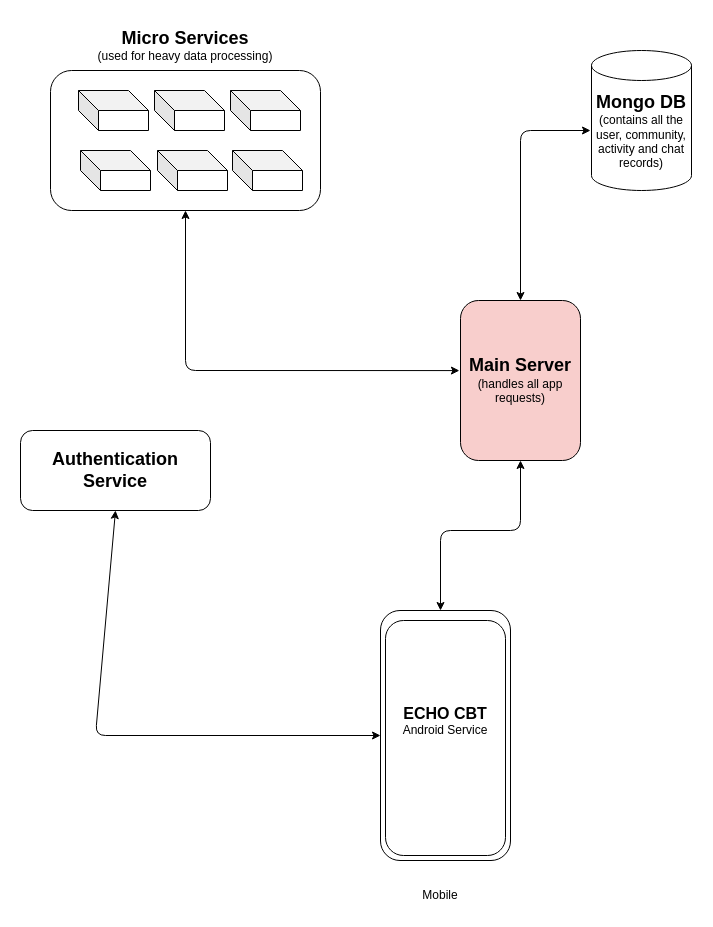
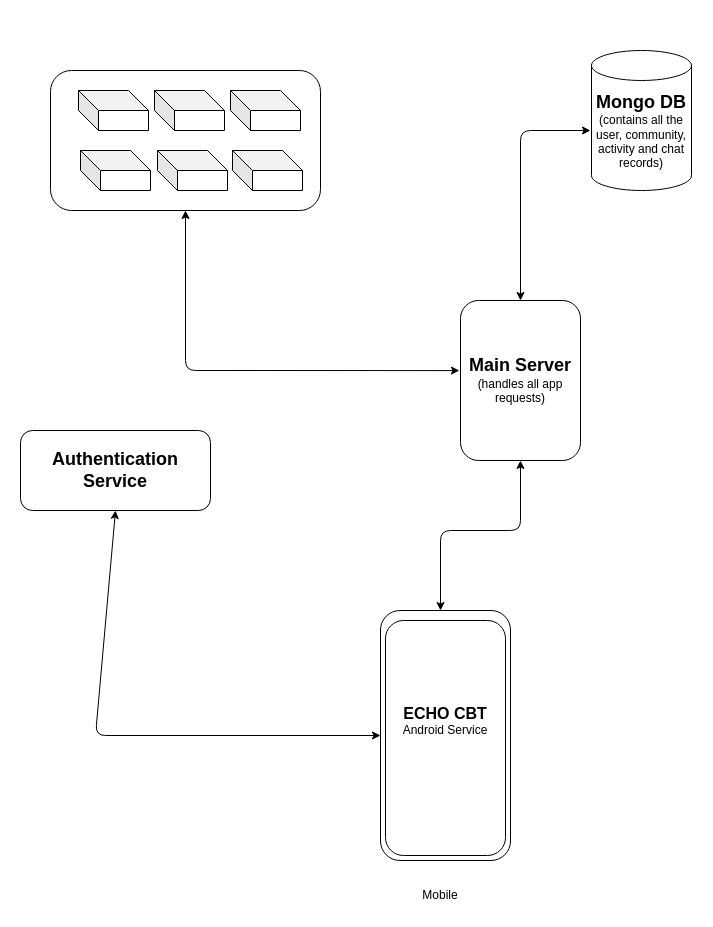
node "Micro Services (used for heavy data processing)": removed
node "Main Server (handles all app requests)": fillcolor #f8cecc -> #ffffff
